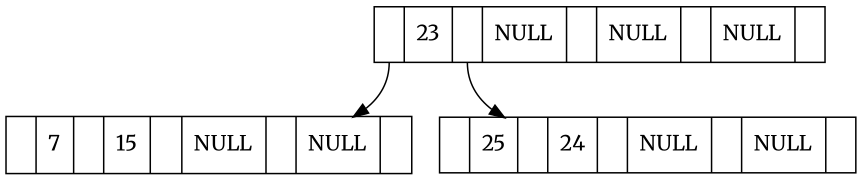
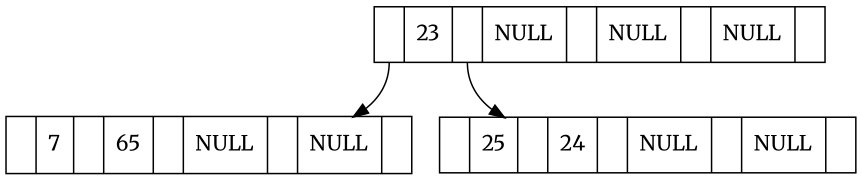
node "7": text "15" -> "65"
